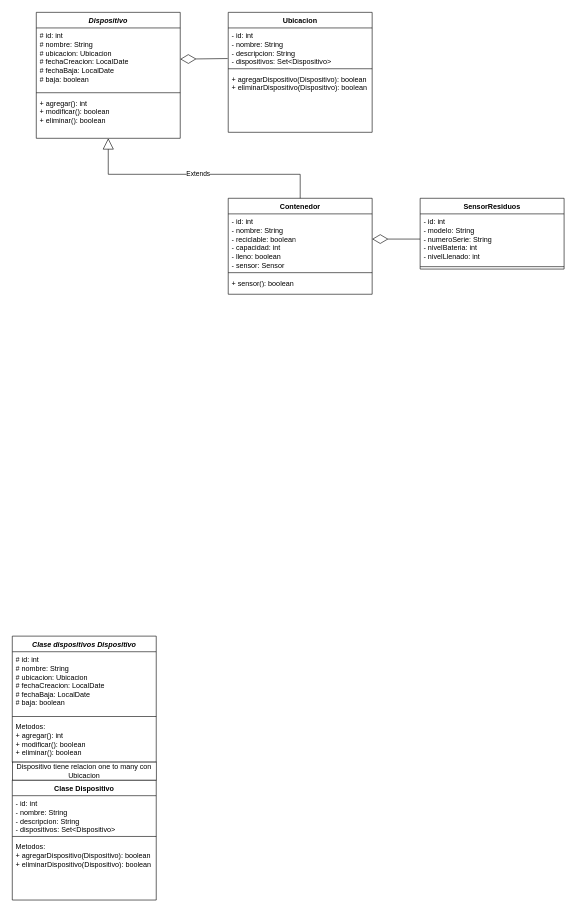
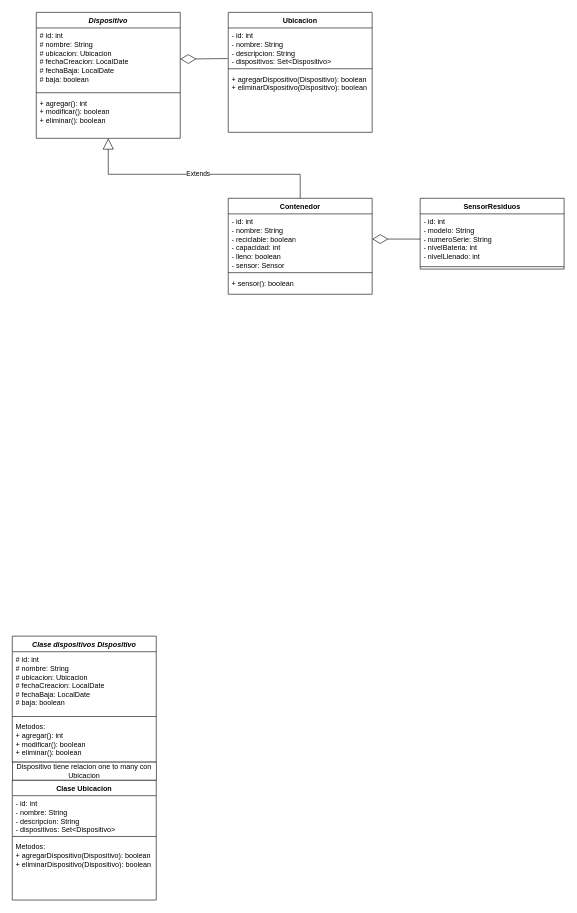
node "Clase Dispositivo": label "Clase Dispositivo" -> "Clase Ubicacion"
